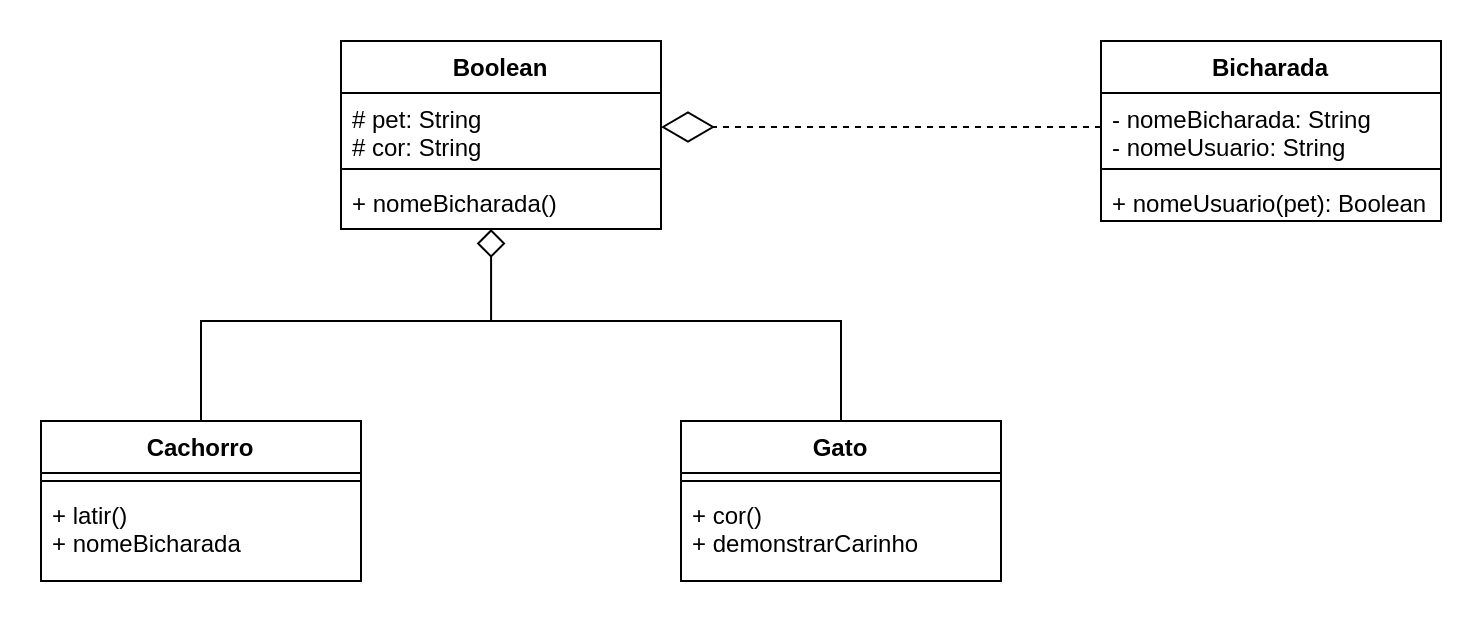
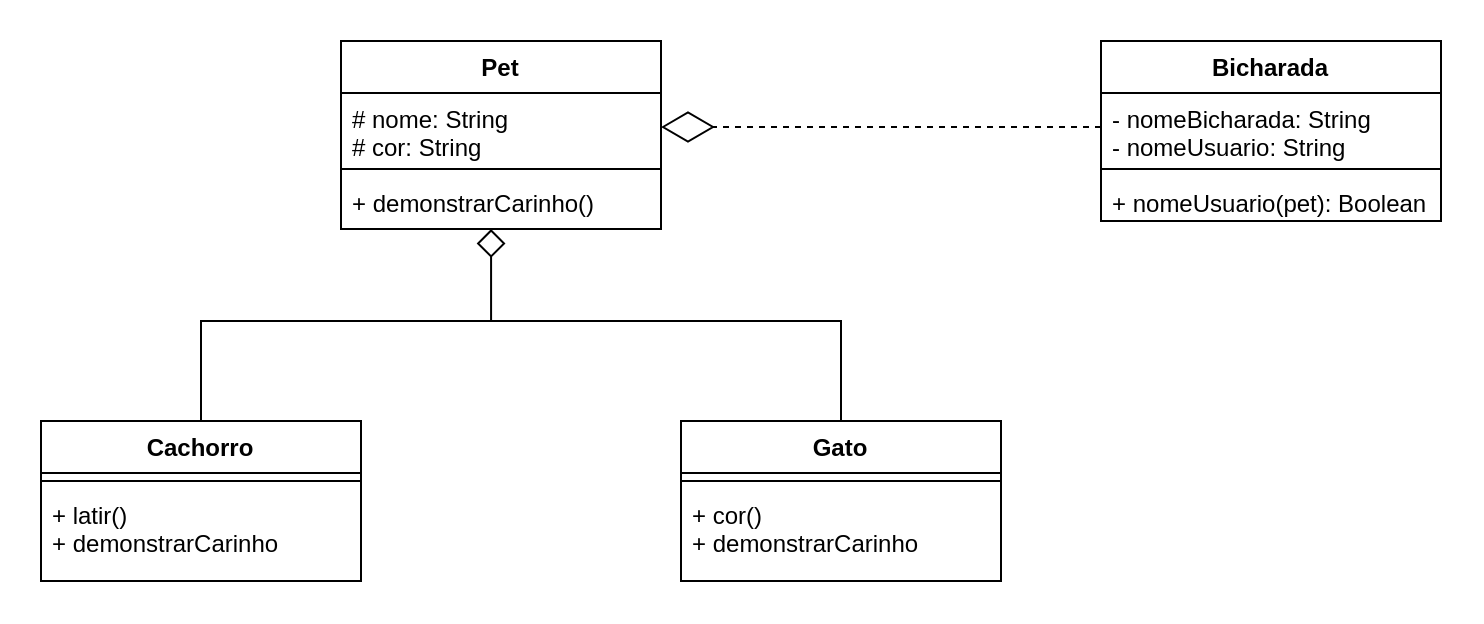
node "Boolean": label "Boolean" -> "Pet"
node "# pet: String # cor: String": label "# pet: String # cor: String" -> "# nome: String # cor: String"
node "+ nomeBicharada()": label "+ nomeBicharada()" -> "+ demonstrarCarinho()"
node "+ latir() + nomeBicharada": label "+ latir() + nomeBicharada" -> "+ latir() + demonstrarCarinho"
